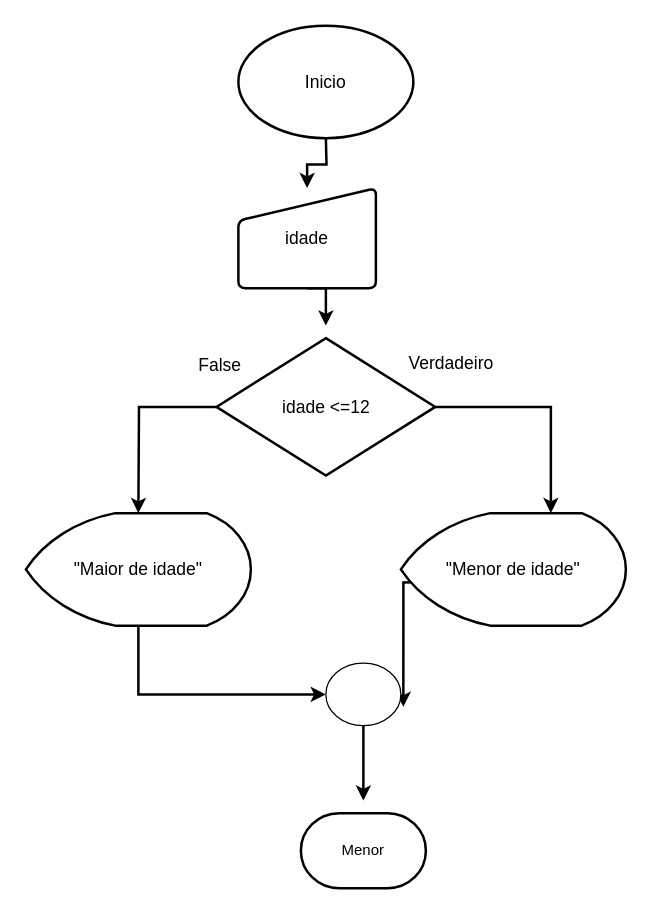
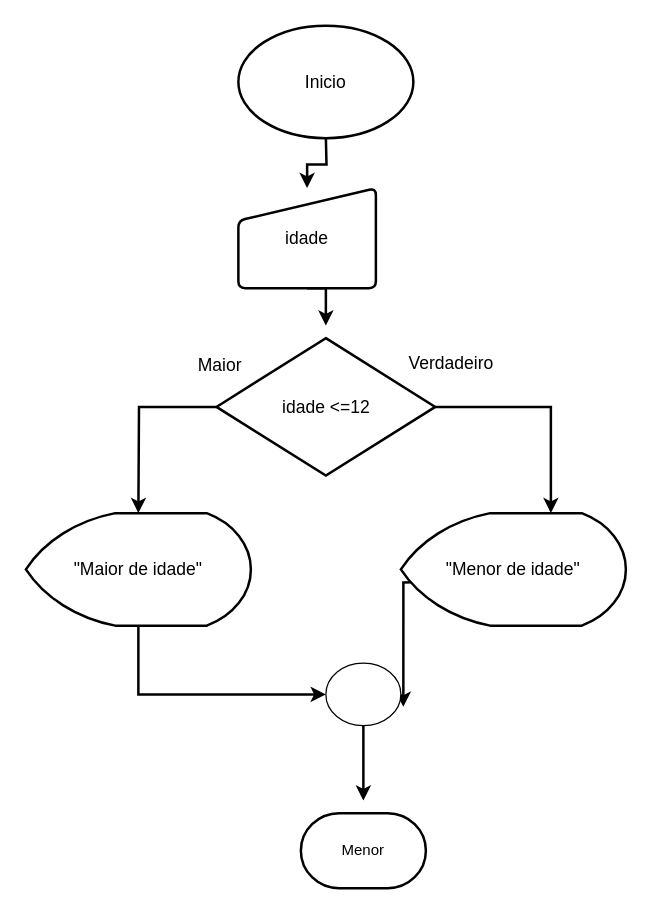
node "False": label "False" -> "Maior"
